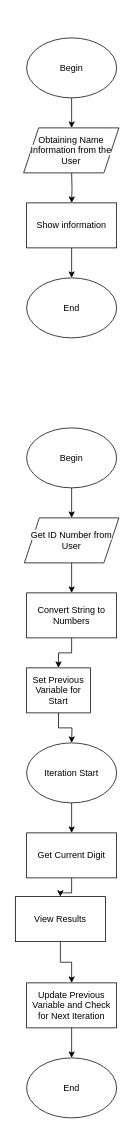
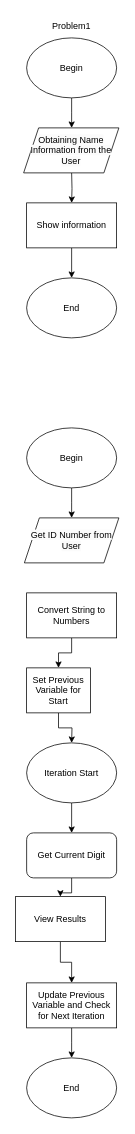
node "Problem1": added
edge "Get ID Number from User" -> "Convert String to Numbers": removed
node "Get Current Digit": shape rectangle -> rounded rectangle
